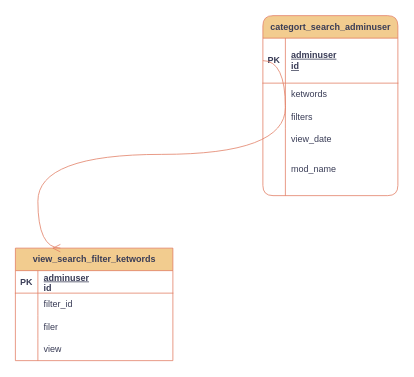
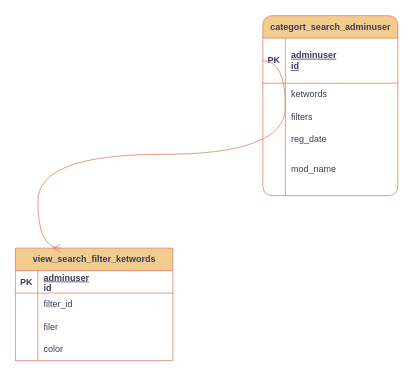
node "view_date": label "view_date" -> "reg_date"
node "view": label "view" -> "color"
